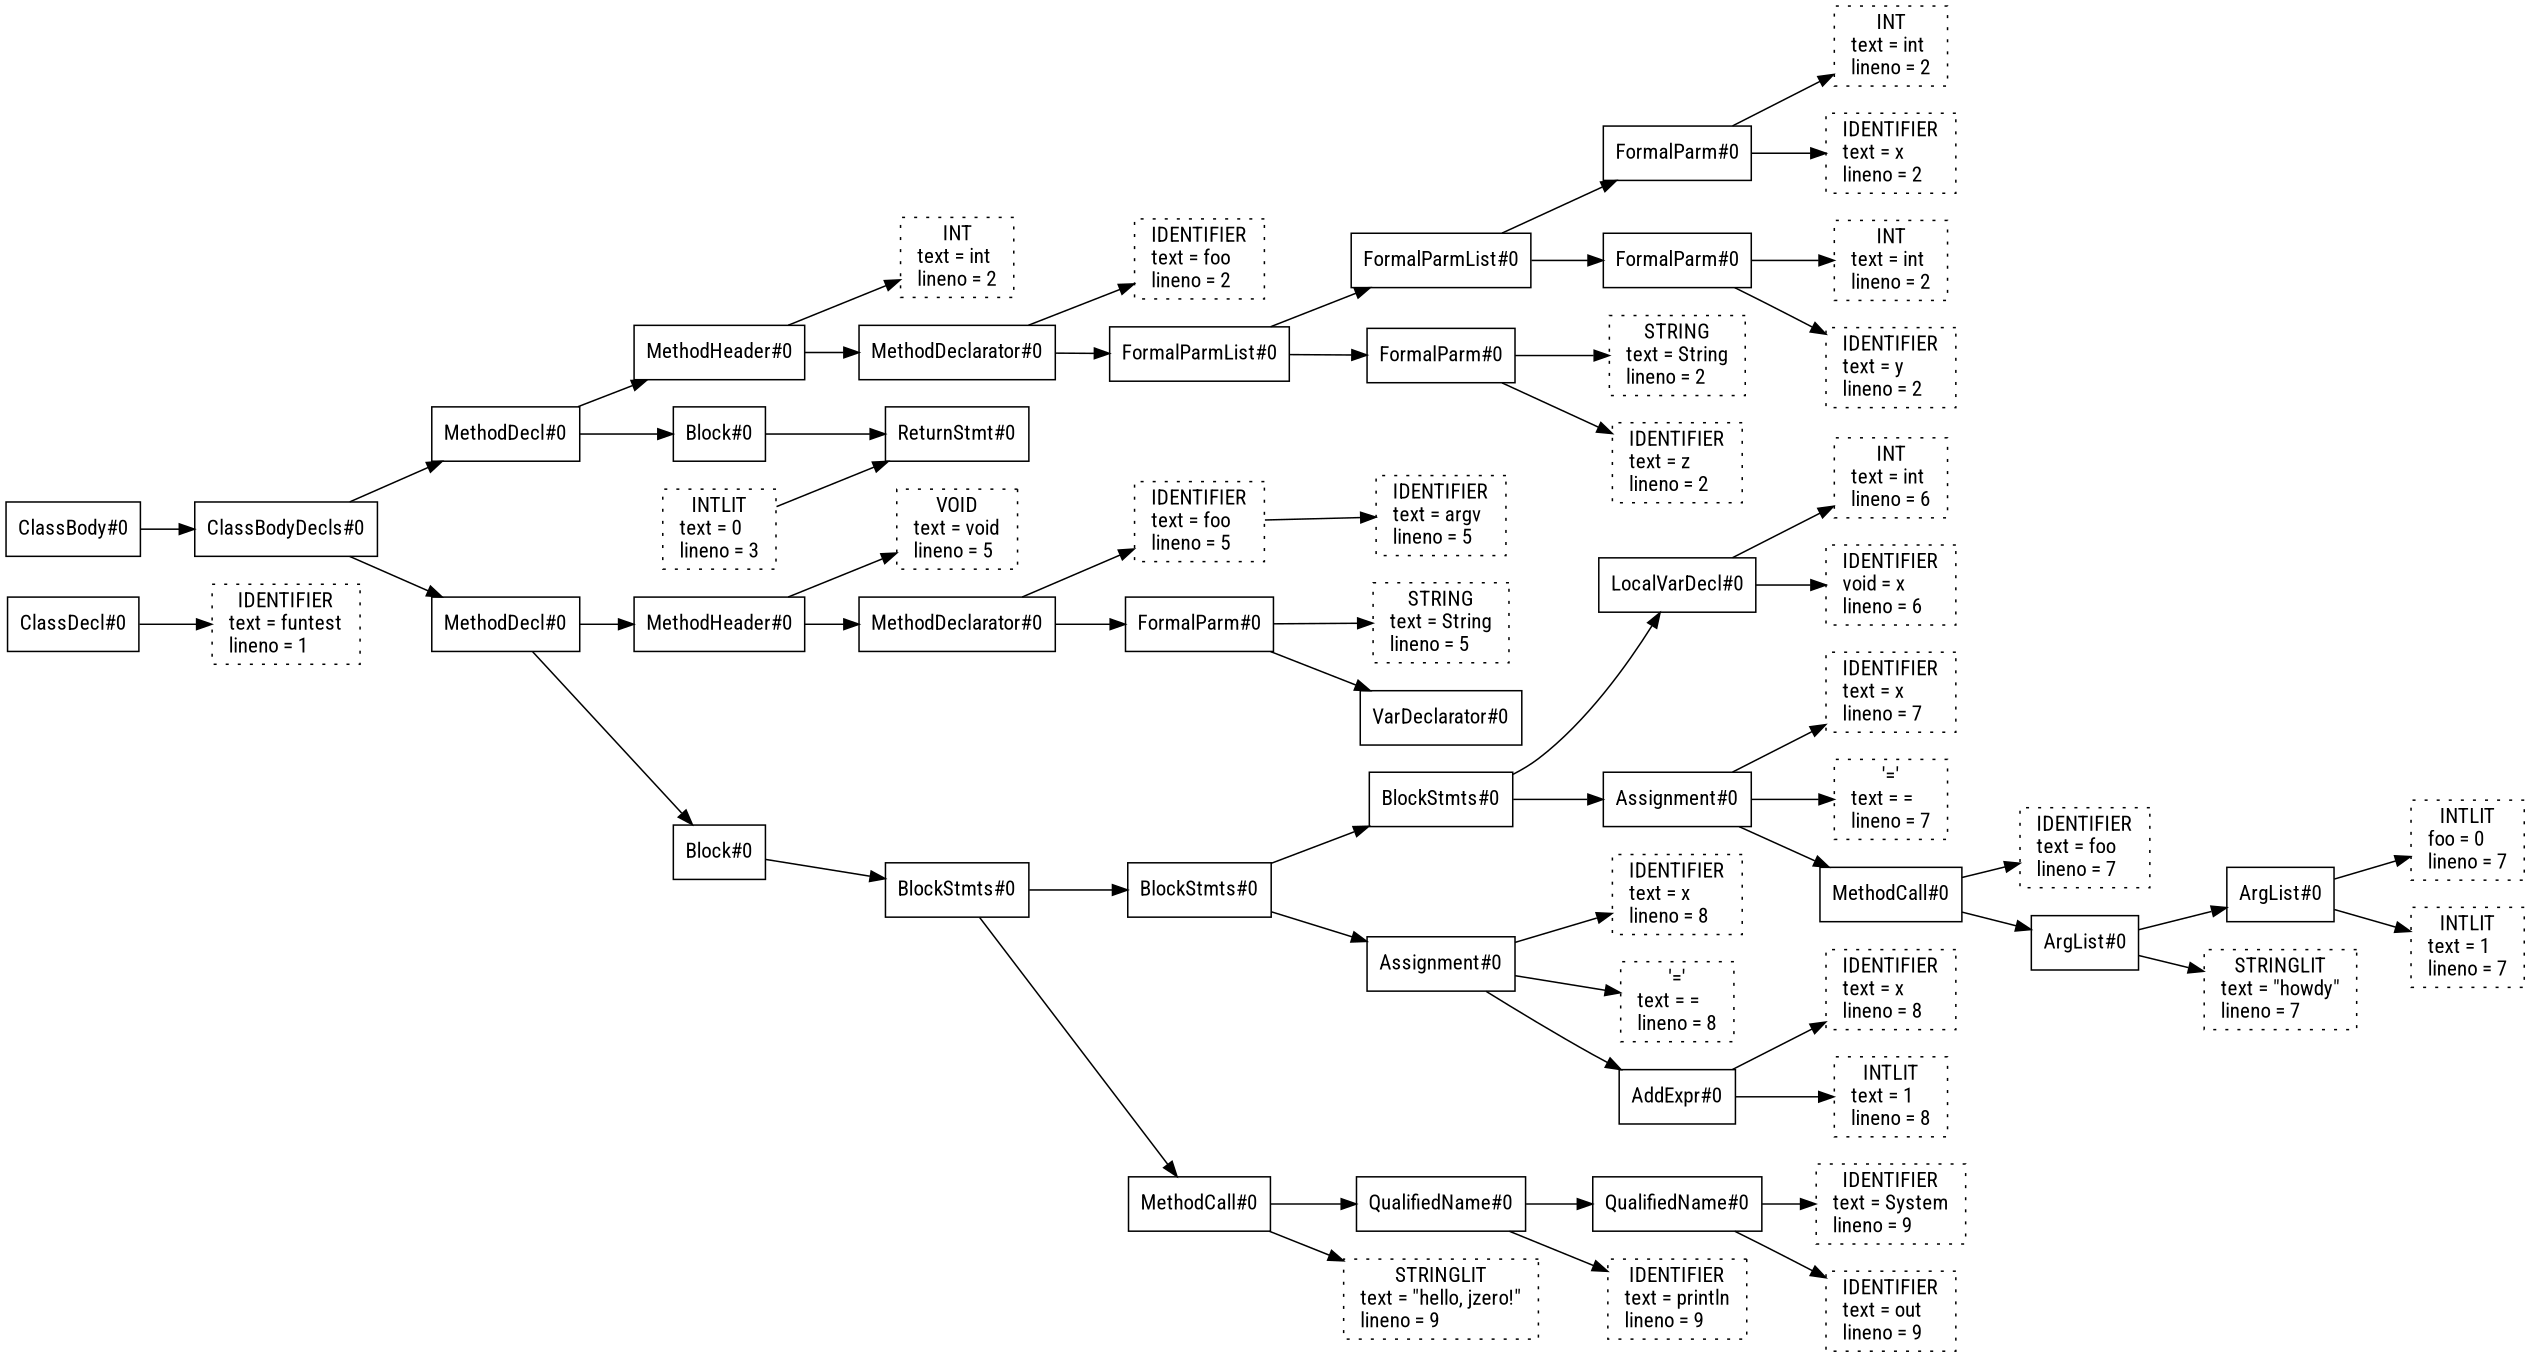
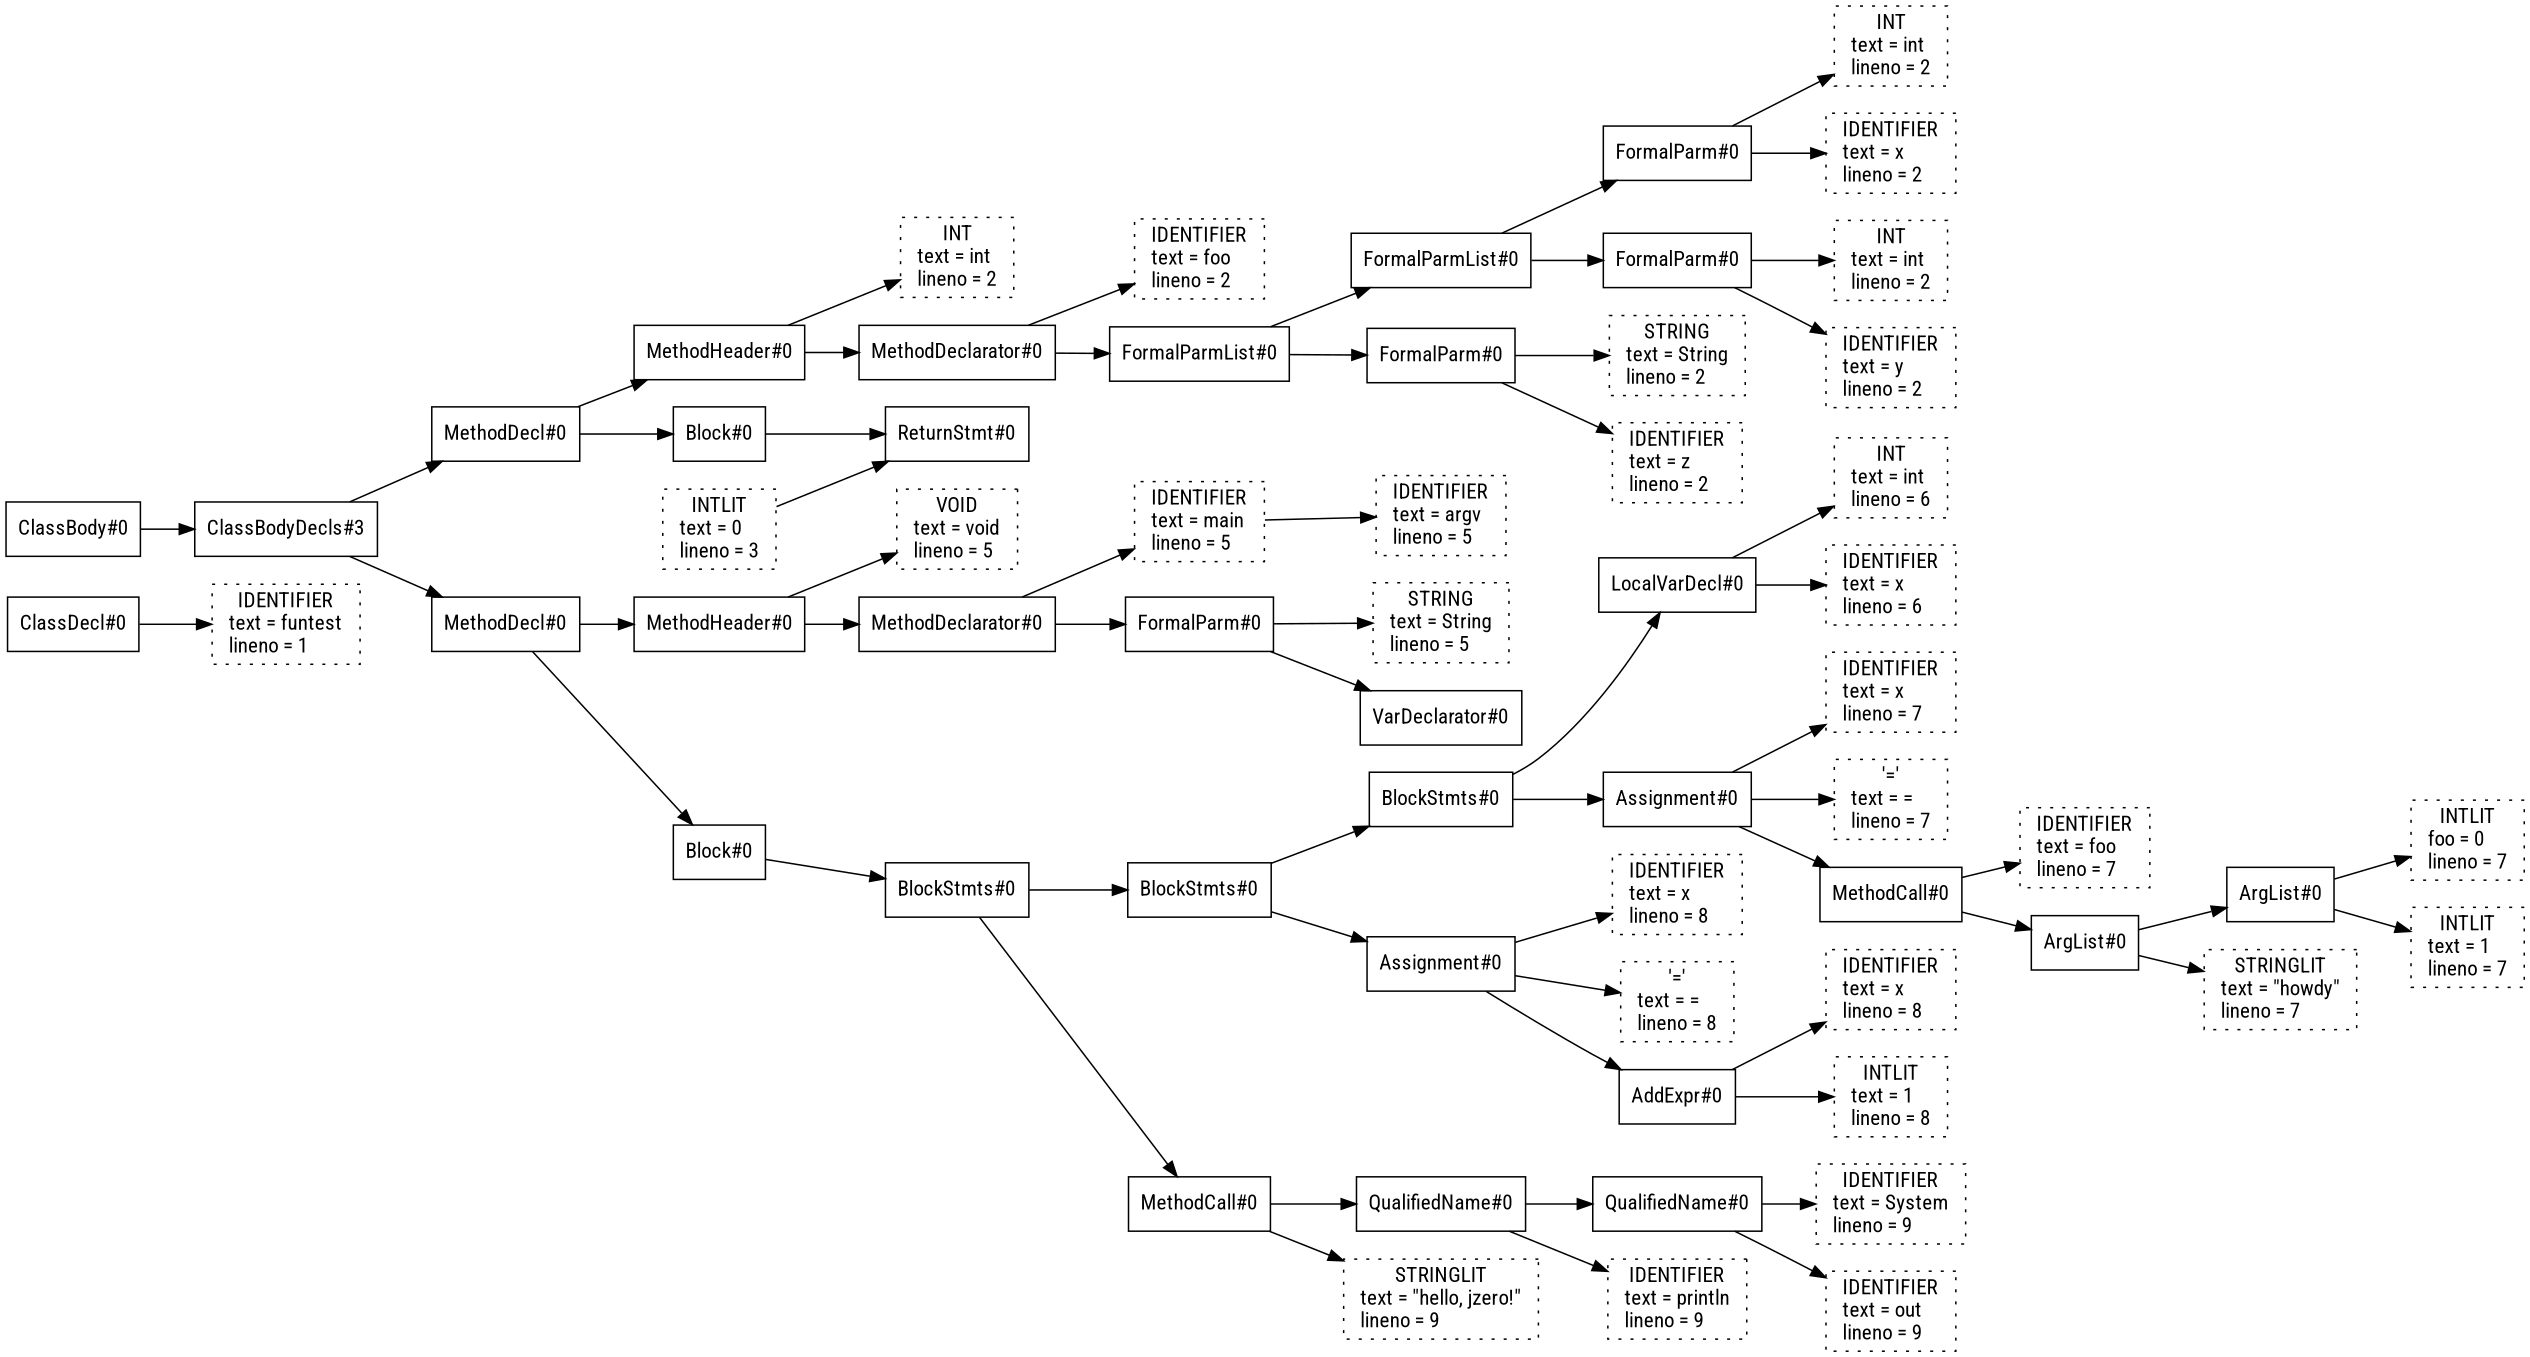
node "IDENTIFIER text = foo lineno = 5": label "IDENTIFIER text = foo lineno = 5" -> "IDENTIFIER text = main lineno = 5"
node "ClassBodyDecls#0": label "ClassBodyDecls#0" -> "ClassBodyDecls#3"
node "IDENTIFIER void = x lineno = 6": label "IDENTIFIER void = x lineno = 6" -> "IDENTIFIER text = x lineno = 6"
